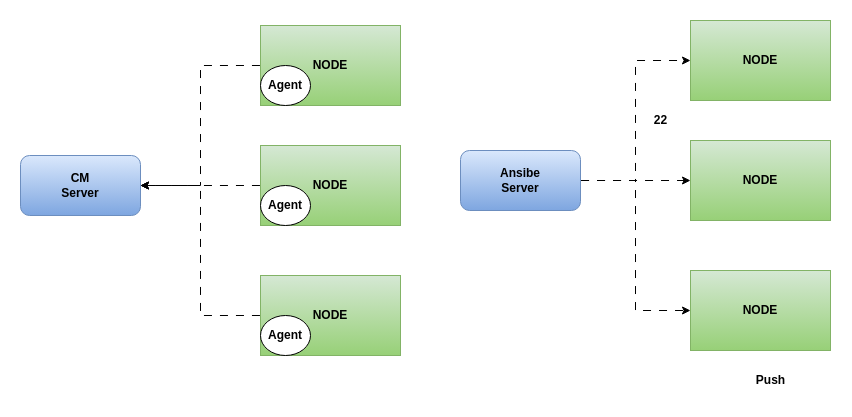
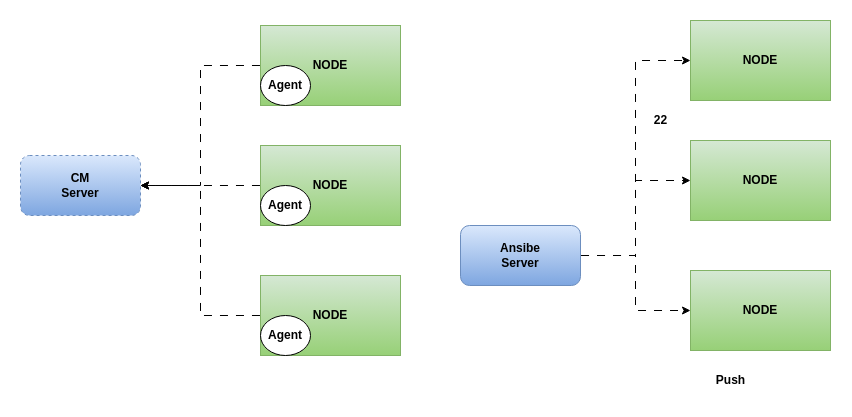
node "Ansibe Server": moved (521, 181) -> (521, 256)
node "CM Server": style solid -> dashed
node "Push": moved (771, 381) -> (731, 381)
